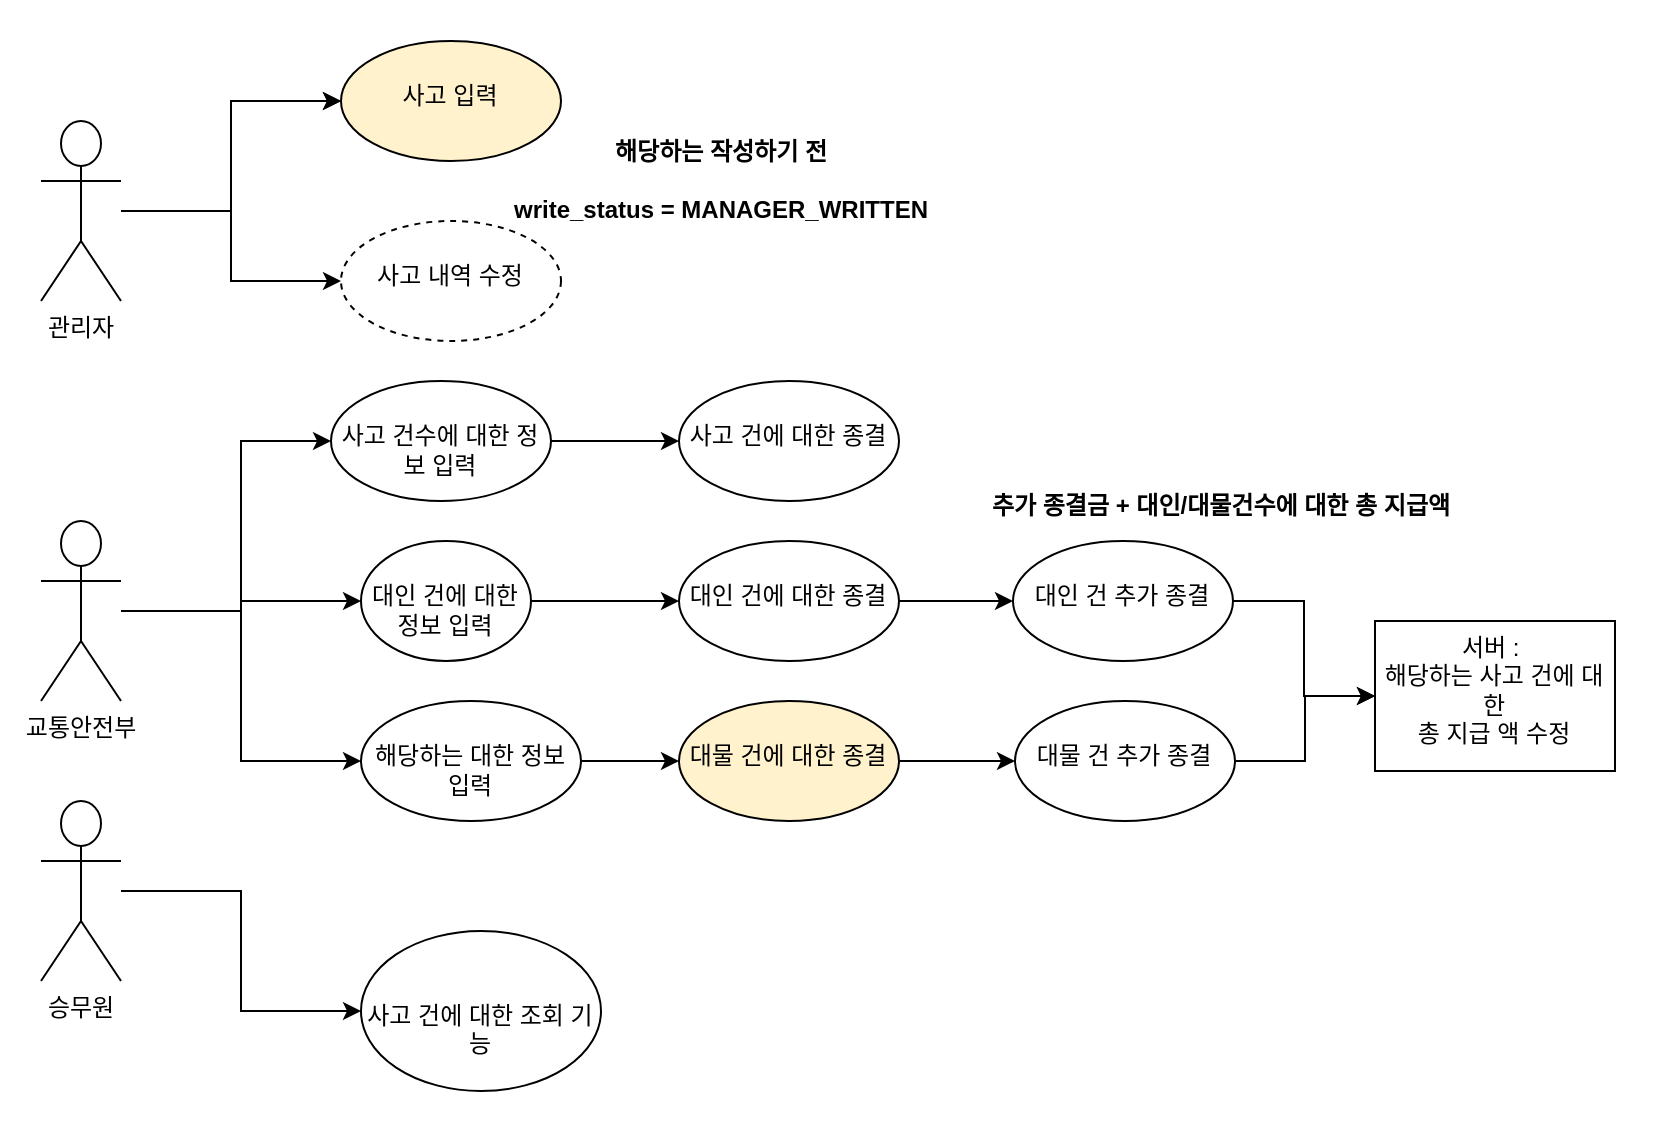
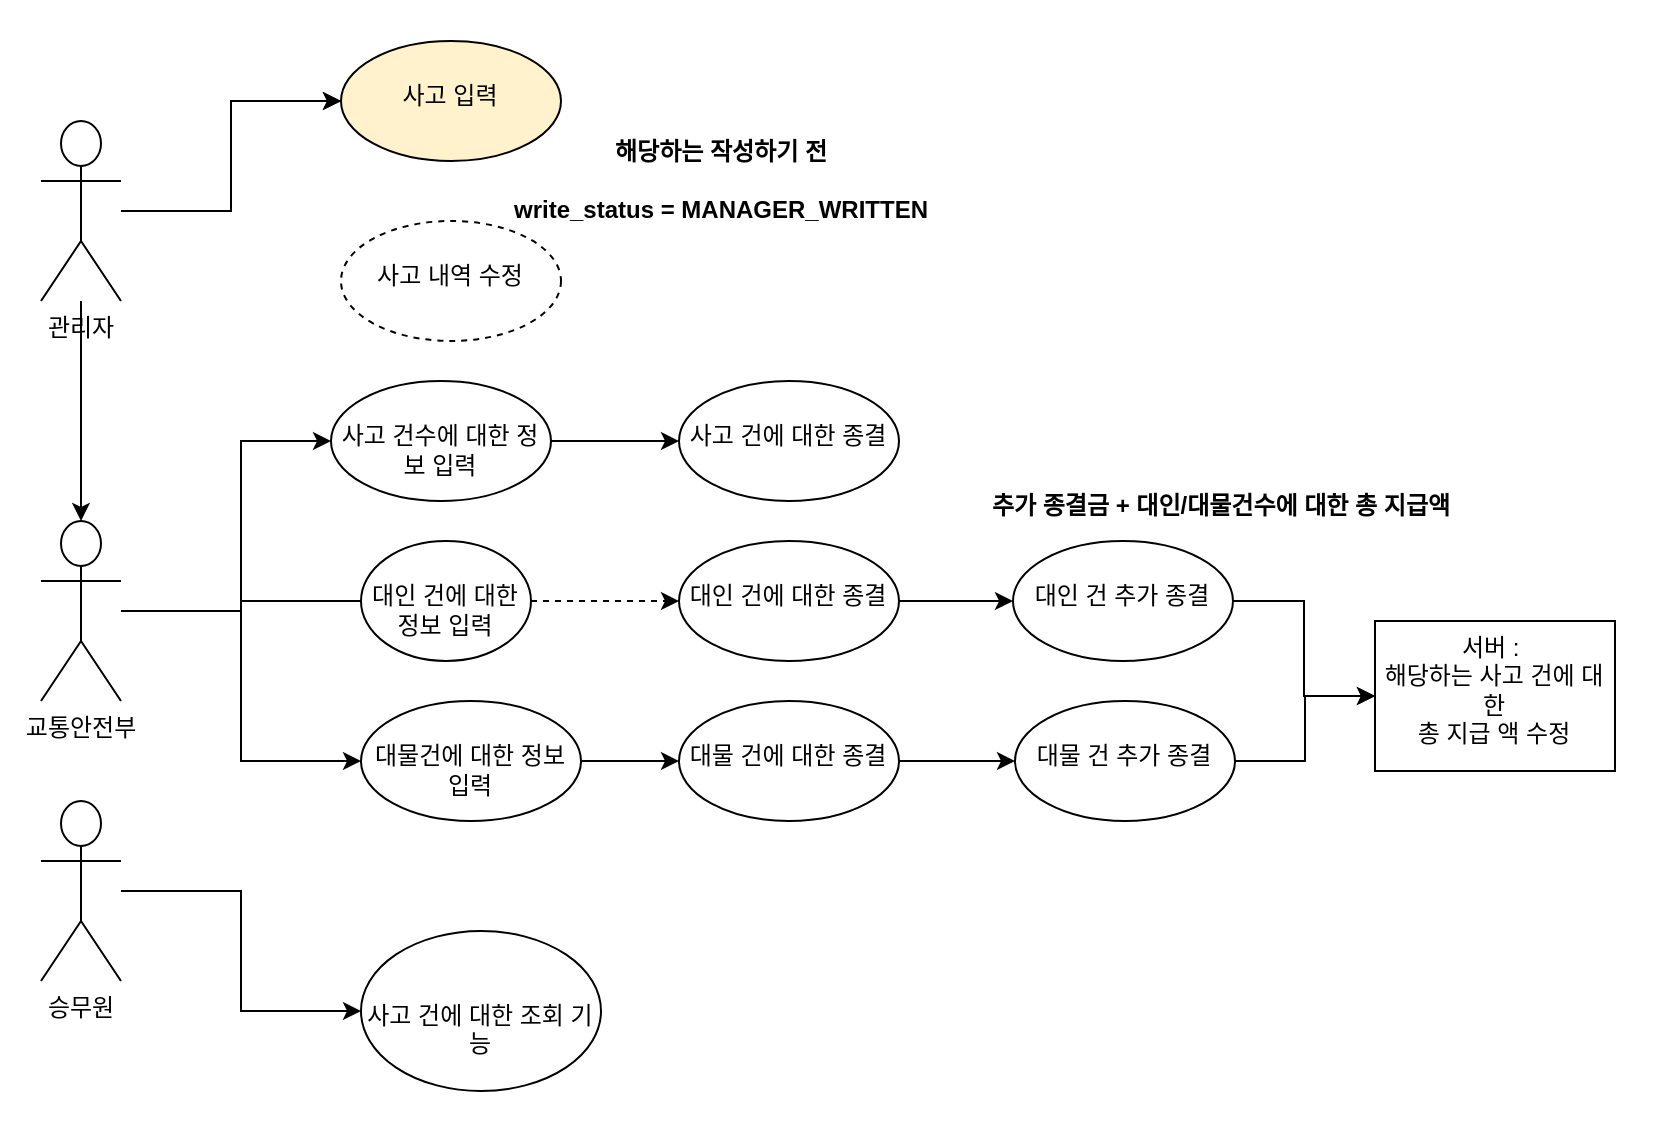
edge "관리자" -> "사고 내역 수정": now "관리자" -> "교통안전부"
edge "교통안전부" -> "대인 건에 대한 정보 입력": arrowhead classic -> none
edge "대인 건에 대한 정보 입력" -> "대인 건에 대한 종결": style solid -> dashed
node "해당하는 대한 정보 입력": label "해당하는 대한 정보 입력" -> "대물건에 대한 정보 입력"
node "대물 건에 대한 종결": fillcolor #fff2cc -> #ffffff
